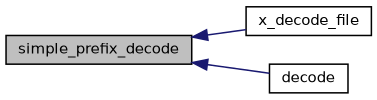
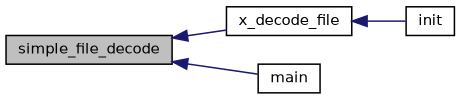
node "init": added
node "simple_prefix_decode": label "simple_prefix_decode" -> "simple_file_decode"
node "decode": label "decode" -> "main"
